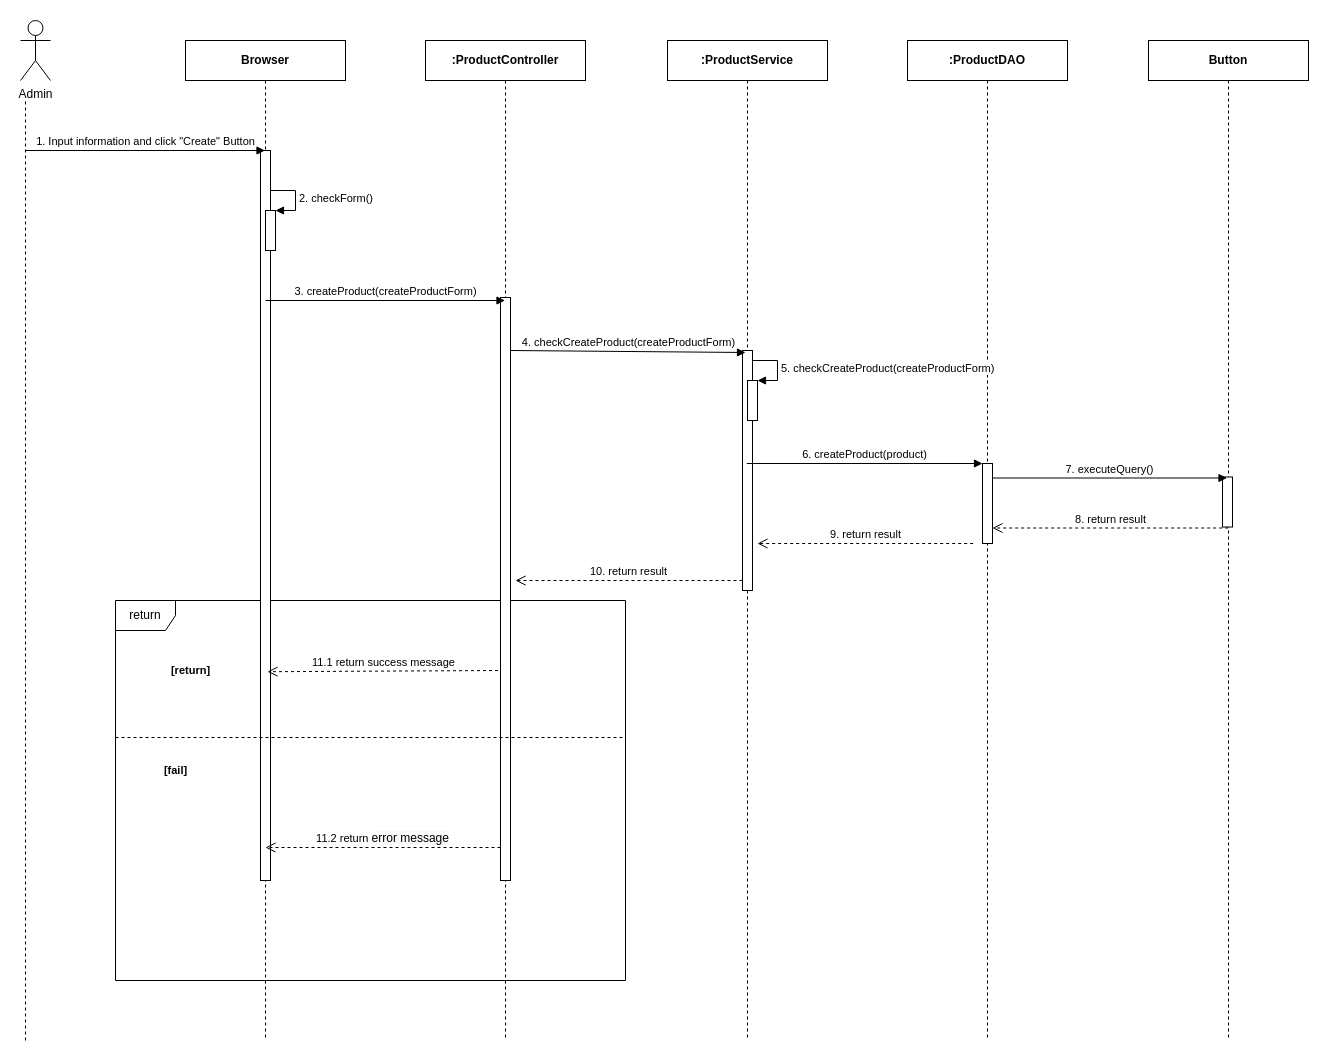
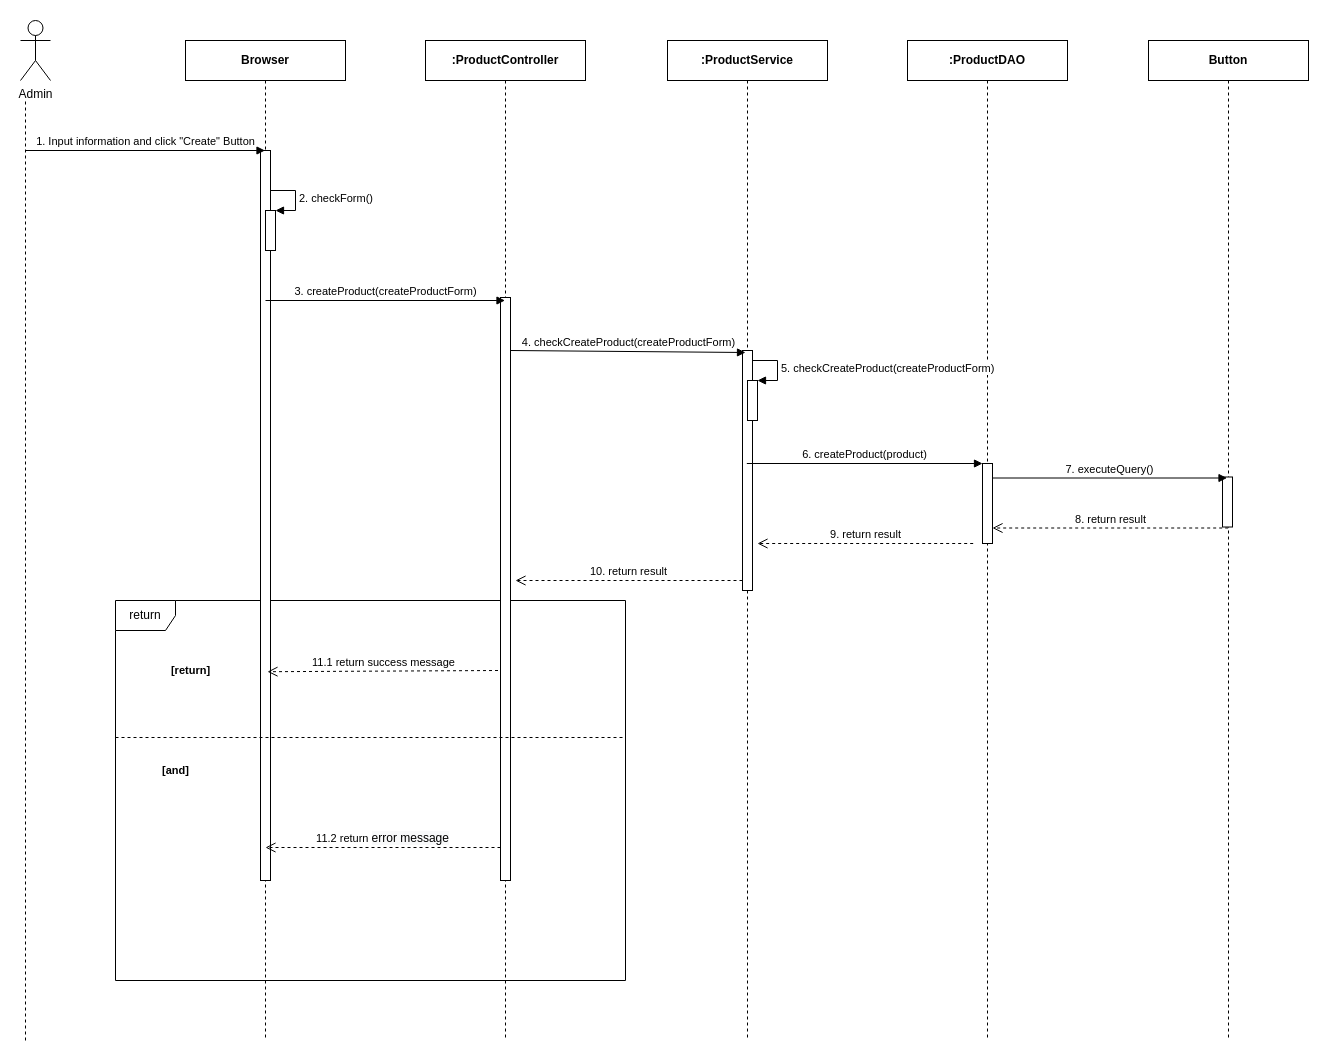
node "[fail]": label "[fail]" -> "[and]"
